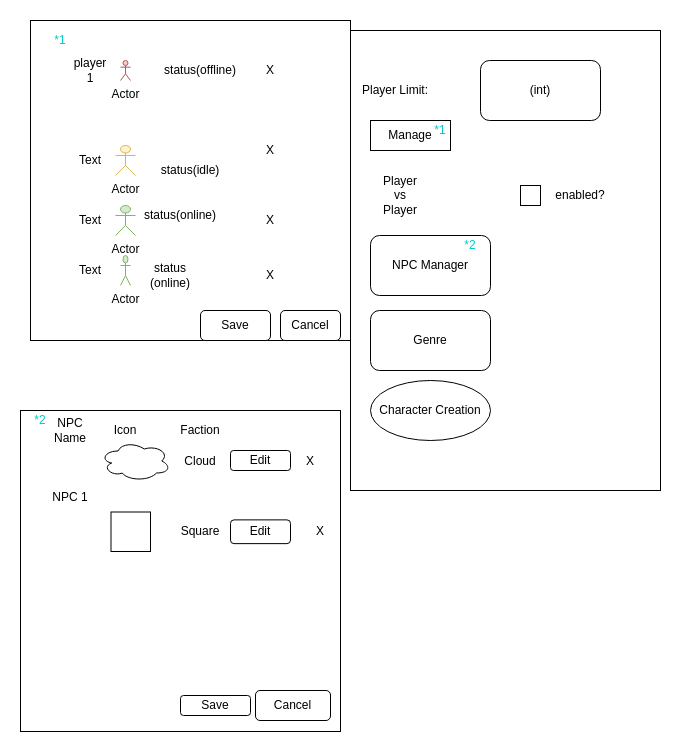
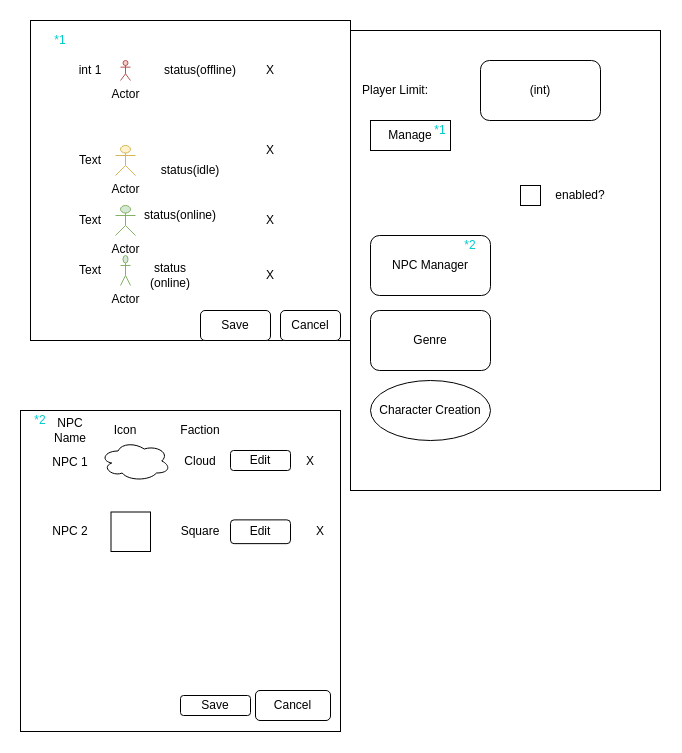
node "player 1": label "player 1" -> "int 1"
node "Player vs Player": removed
node "NPC 1": moved (71, 497) -> (71, 462)
node "NPC 2": added
